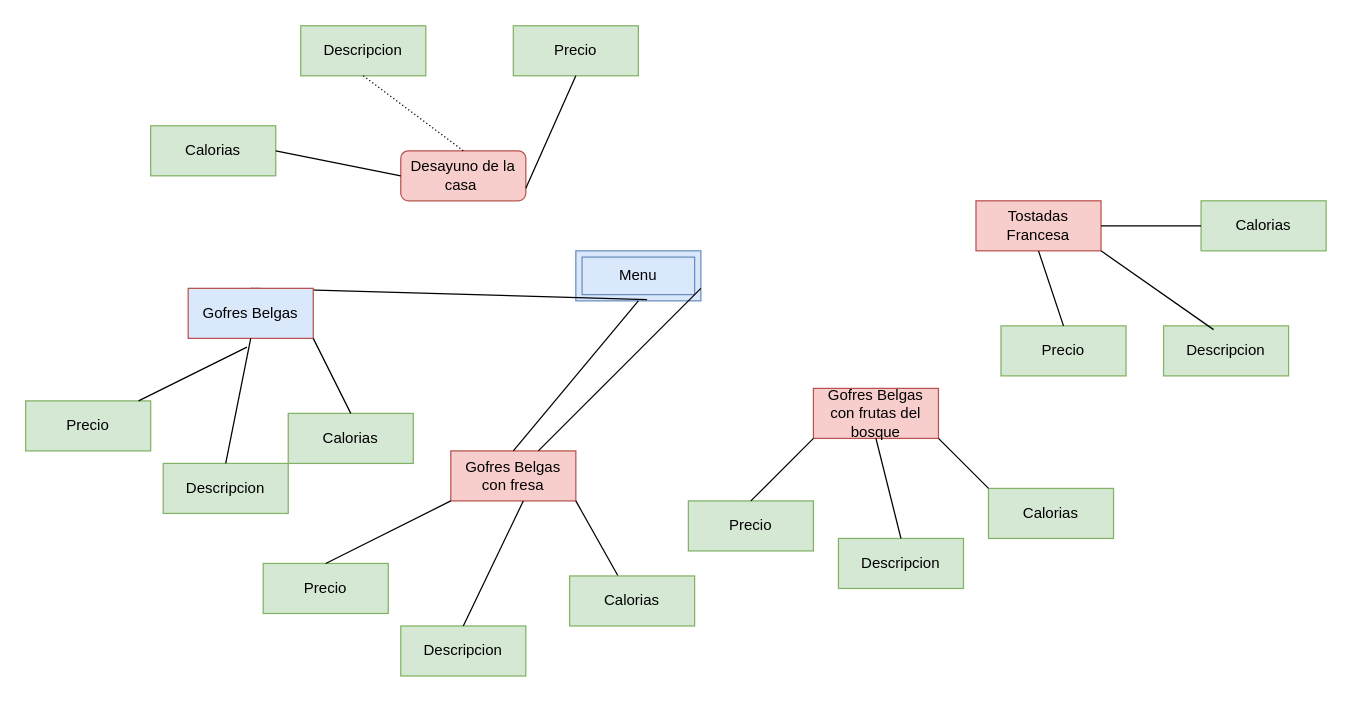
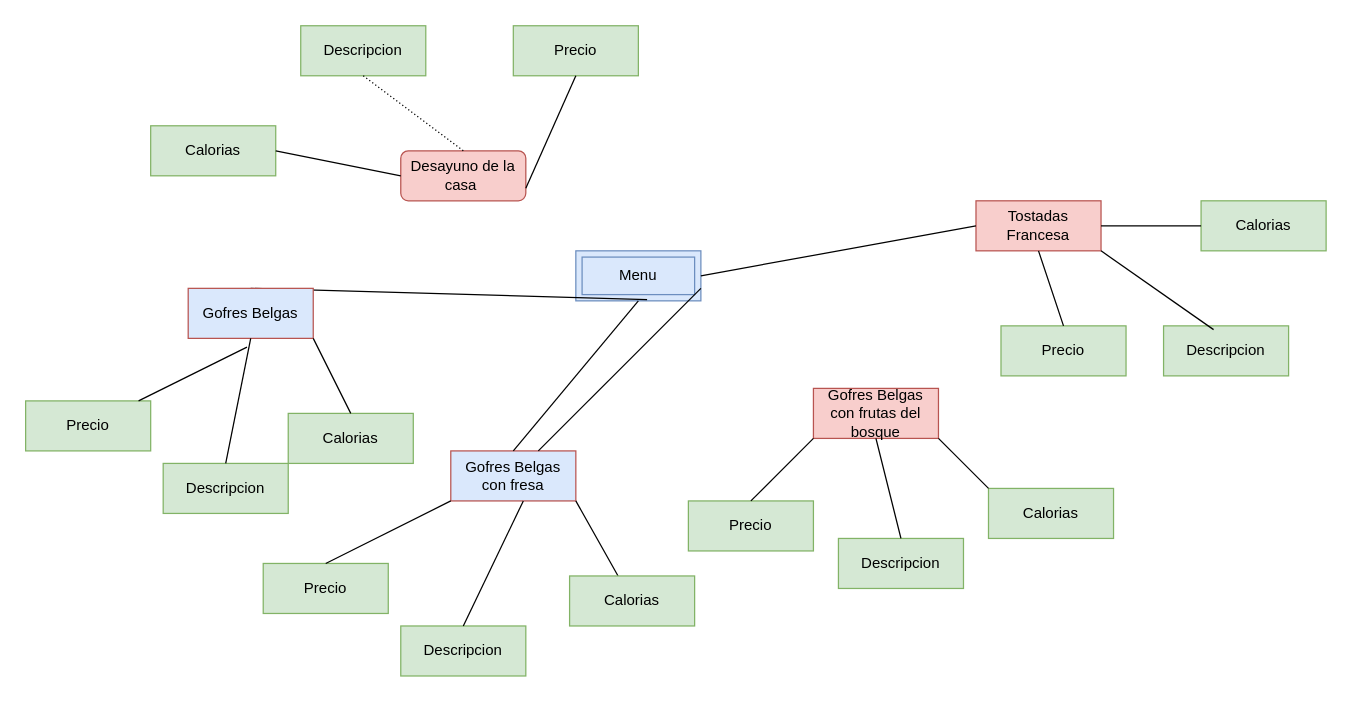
edge "Tostadas Francesa" -- "Menu": added
node "Gofres Belgas con fresa": fillcolor #f8cecc -> #dae8fc
